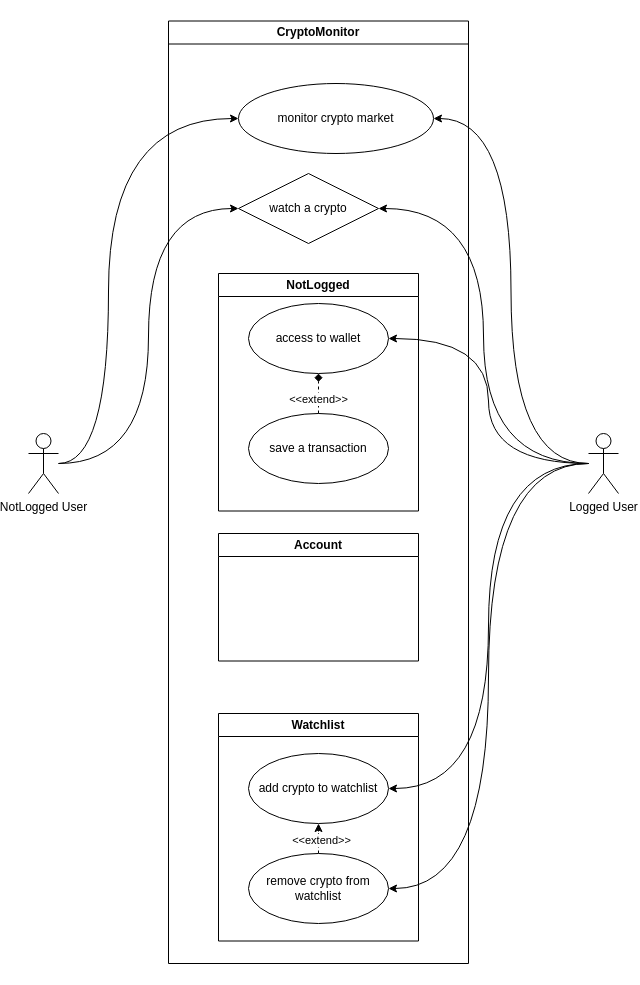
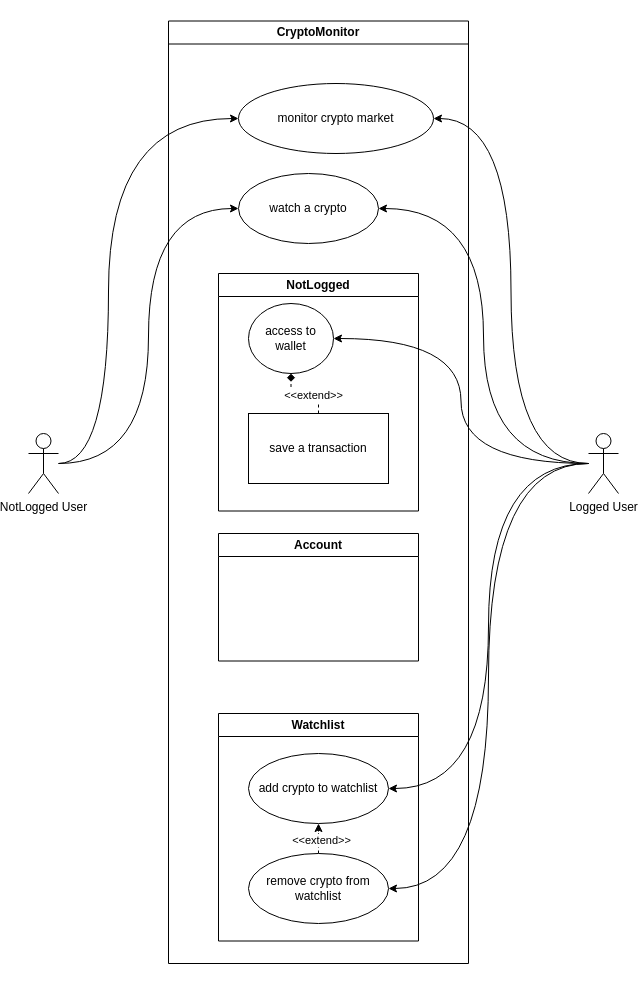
node "watch a crypto": shape diamond -> ellipse
node "access to wallet": size 140x70 -> 85x70
node "save a transaction": shape ellipse -> rectangle
